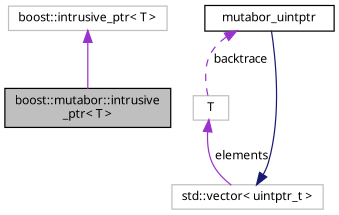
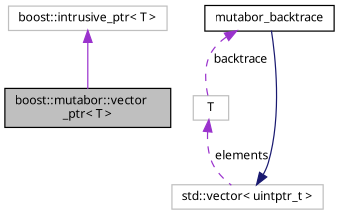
node "mutabor_uintptr": label "mutabor_uintptr" -> "mutabor_backtrace"
node "boost::mutabor::intrusive _ptr< T >": label "boost::mutabor::intrusive _ptr< T >" -> "boost::mutabor::vector _ptr< T >"
edge "std::vector< uintptr_t >" -> "T": style solid -> dashed
